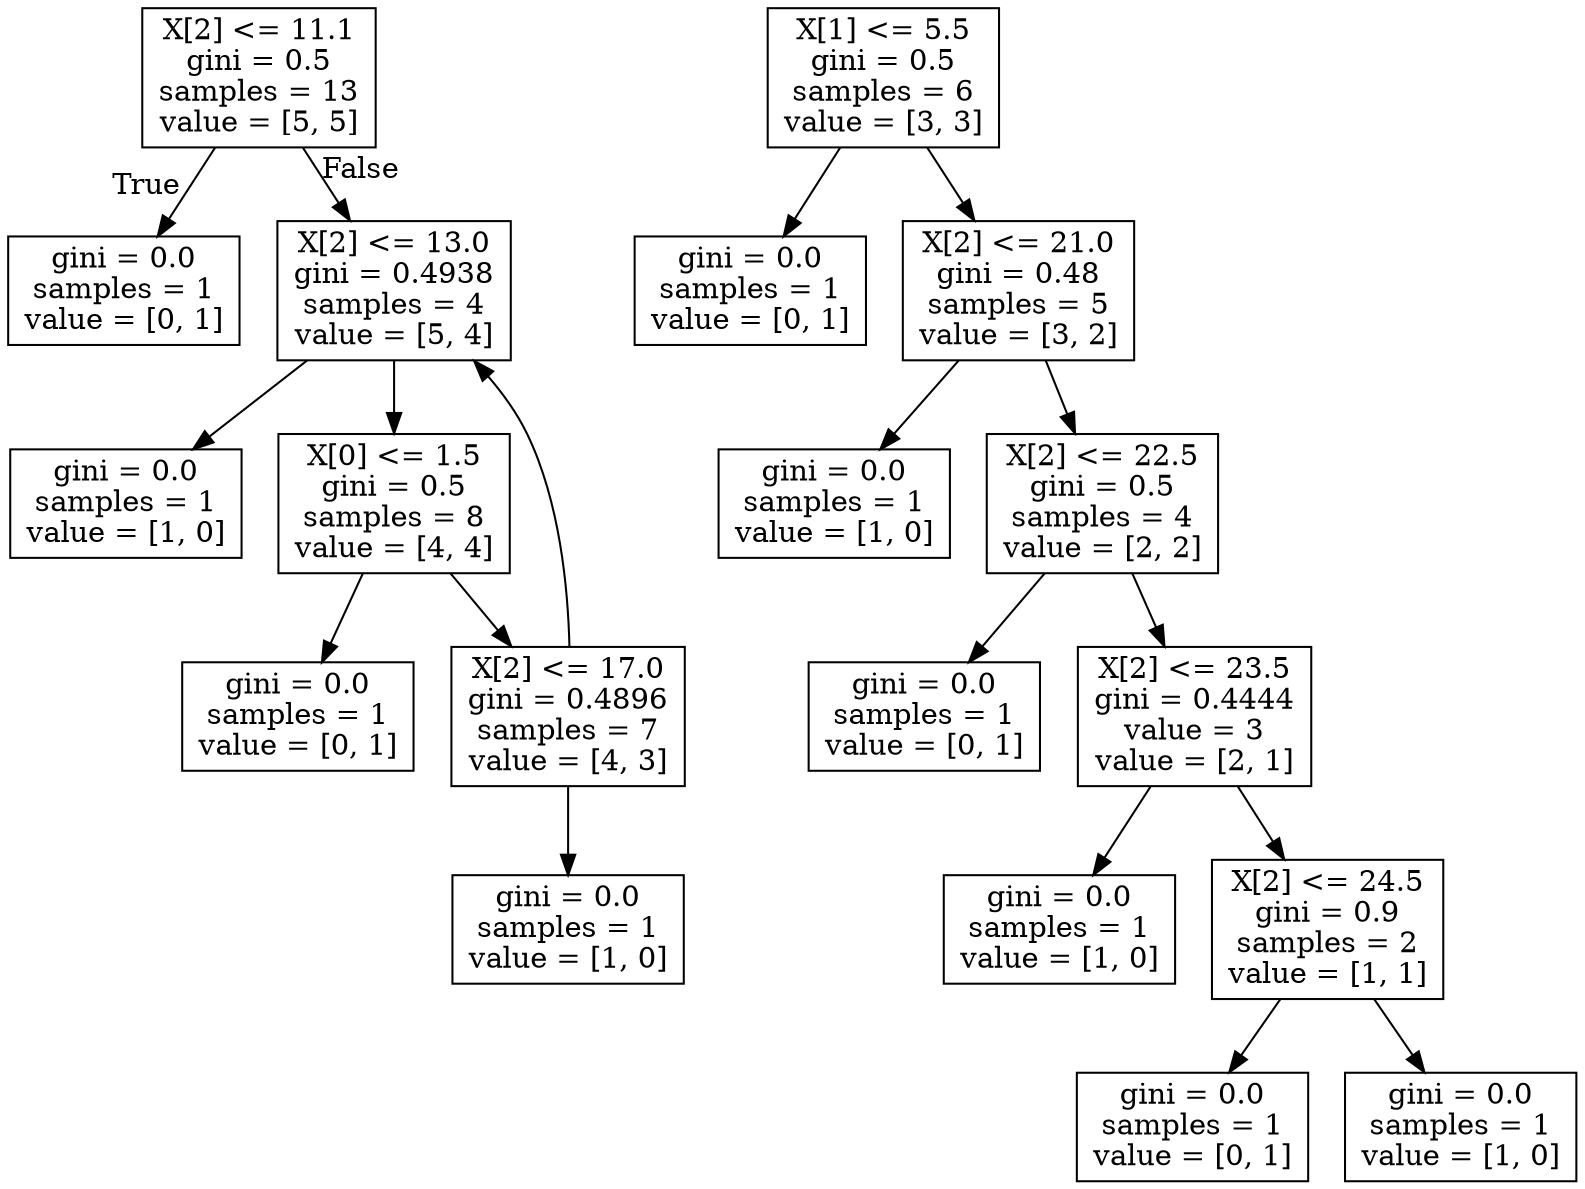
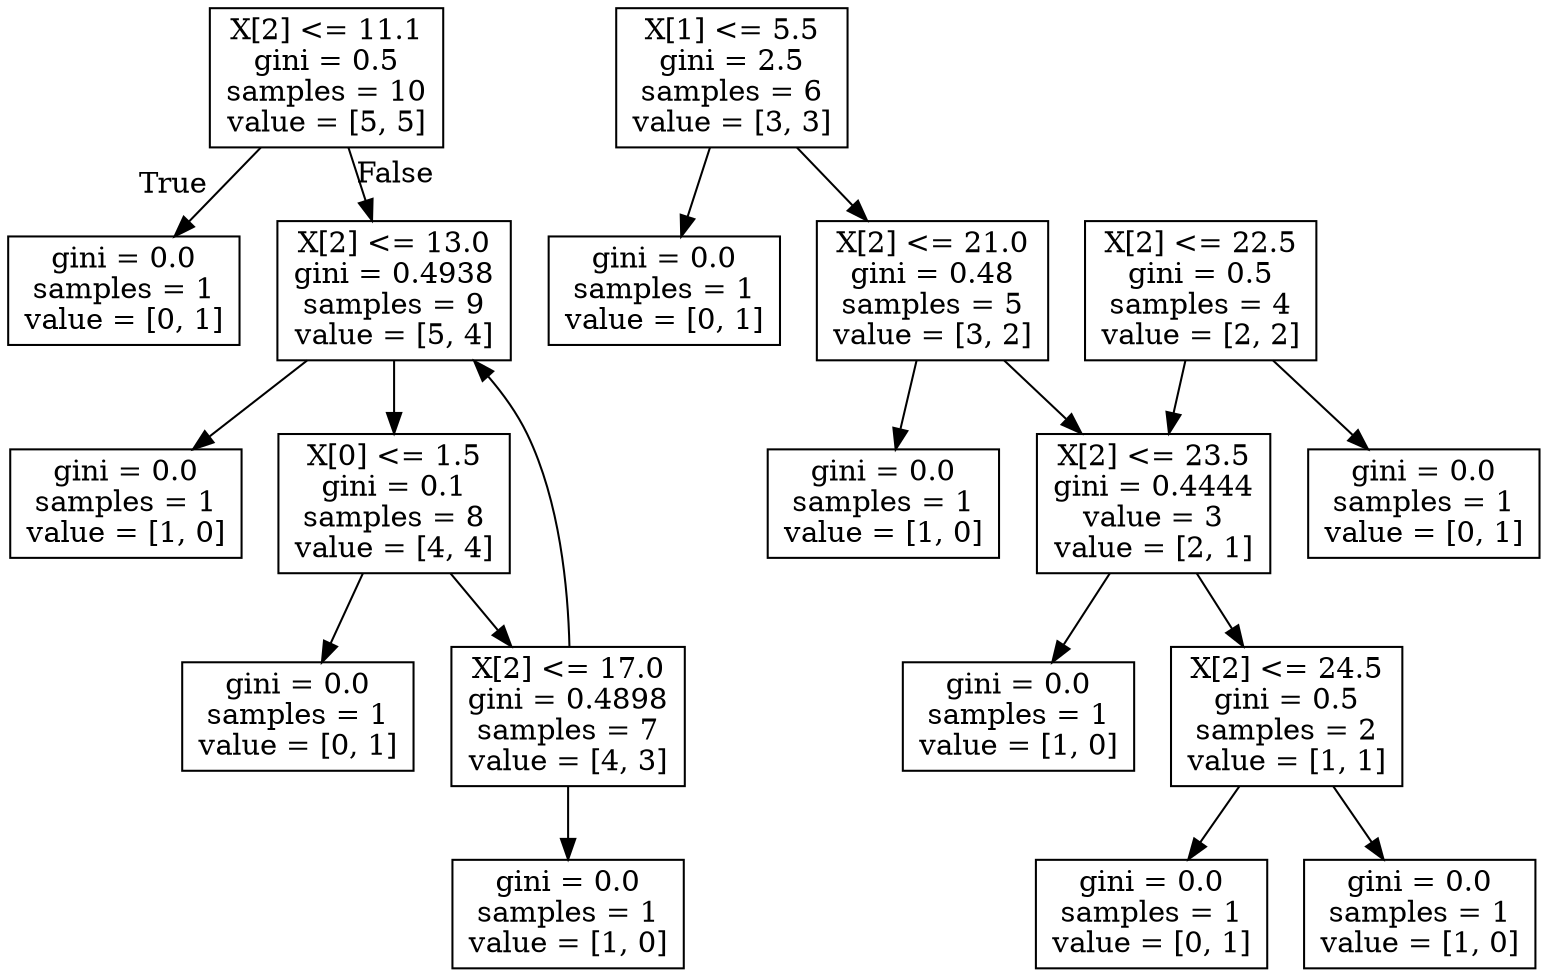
node "X[2] <= 11.1 gini = 0.5 samples = 13 value = [5, 5]": label "X[2] <= 11.1 gini = 0.5 samples = 13 value = [5, 5]" -> "X[2] <= 11.1 gini = 0.5 samples = 10 value = [5, 5]"
node "X[1] <= 5.5 gini = 0.5 samples = 6 value = [3, 3]": label "X[1] <= 5.5 gini = 0.5 samples = 6 value = [3, 3]" -> "X[1] <= 5.5 gini = 2.5 samples = 6 value = [3, 3]"
node "X[2] <= 13.0 gini = 0.4938 samples = 4 value = [5, 4]": label "X[2] <= 13.0 gini = 0.4938 samples = 4 value = [5, 4]" -> "X[2] <= 13.0 gini = 0.4938 samples = 9 value = [5, 4]"
edge "X[2] <= 21.0 gini = 0.48 samples = 5 value = [3, 2]" -> "X[2] <= 22.5 gini = 0.5 samples = 4 value = [2, 2]": now "X[2] <= 21.0 gini = 0.48 samples = 5 value = [3, 2]" -> "X[2] <= 23.5 gini = 0.4444 value = 3 value = [2, 1]"
node "X[0] <= 1.5 gini = 0.5 samples = 8 value = [4, 4]": label "X[0] <= 1.5 gini = 0.5 samples = 8 value = [4, 4]" -> "X[0] <= 1.5 gini = 0.1 samples = 8 value = [4, 4]"
node "X[2] <= 17.0 gini = 0.4896 samples = 7 value = [4, 3]": label "X[2] <= 17.0 gini = 0.4896 samples = 7 value = [4, 3]" -> "X[2] <= 17.0 gini = 0.4898 samples = 7 value = [4, 3]"
node "X[2] <= 24.5 gini = 0.9 samples = 2 value = [1, 1]": label "X[2] <= 24.5 gini = 0.9 samples = 2 value = [1, 1]" -> "X[2] <= 24.5 gini = 0.5 samples = 2 value = [1, 1]"
